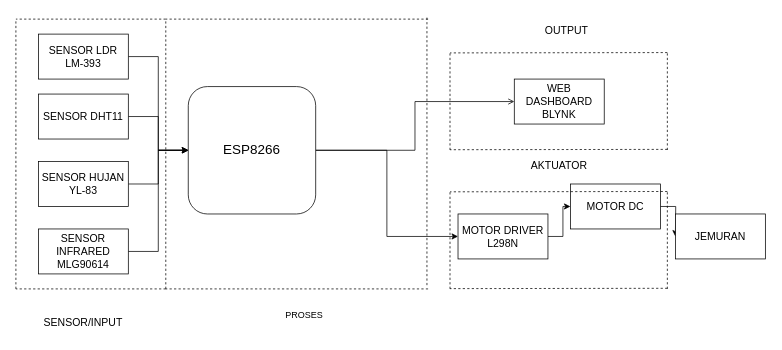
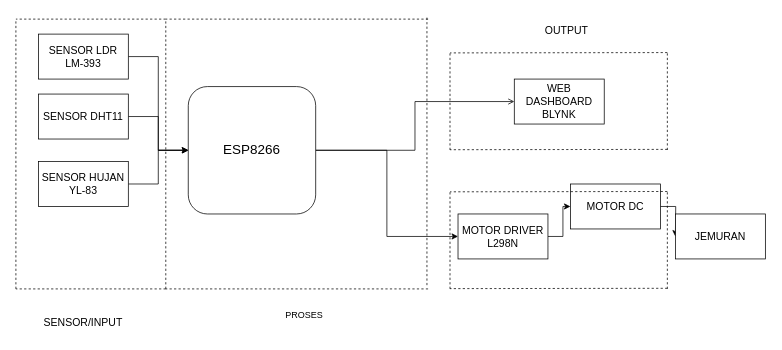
node "AKTUATOR": removed
edge "SENSOR INFRARED MLG90614" -> "ESP8266": removed
node "SENSOR INFRARED MLG90614": removed
